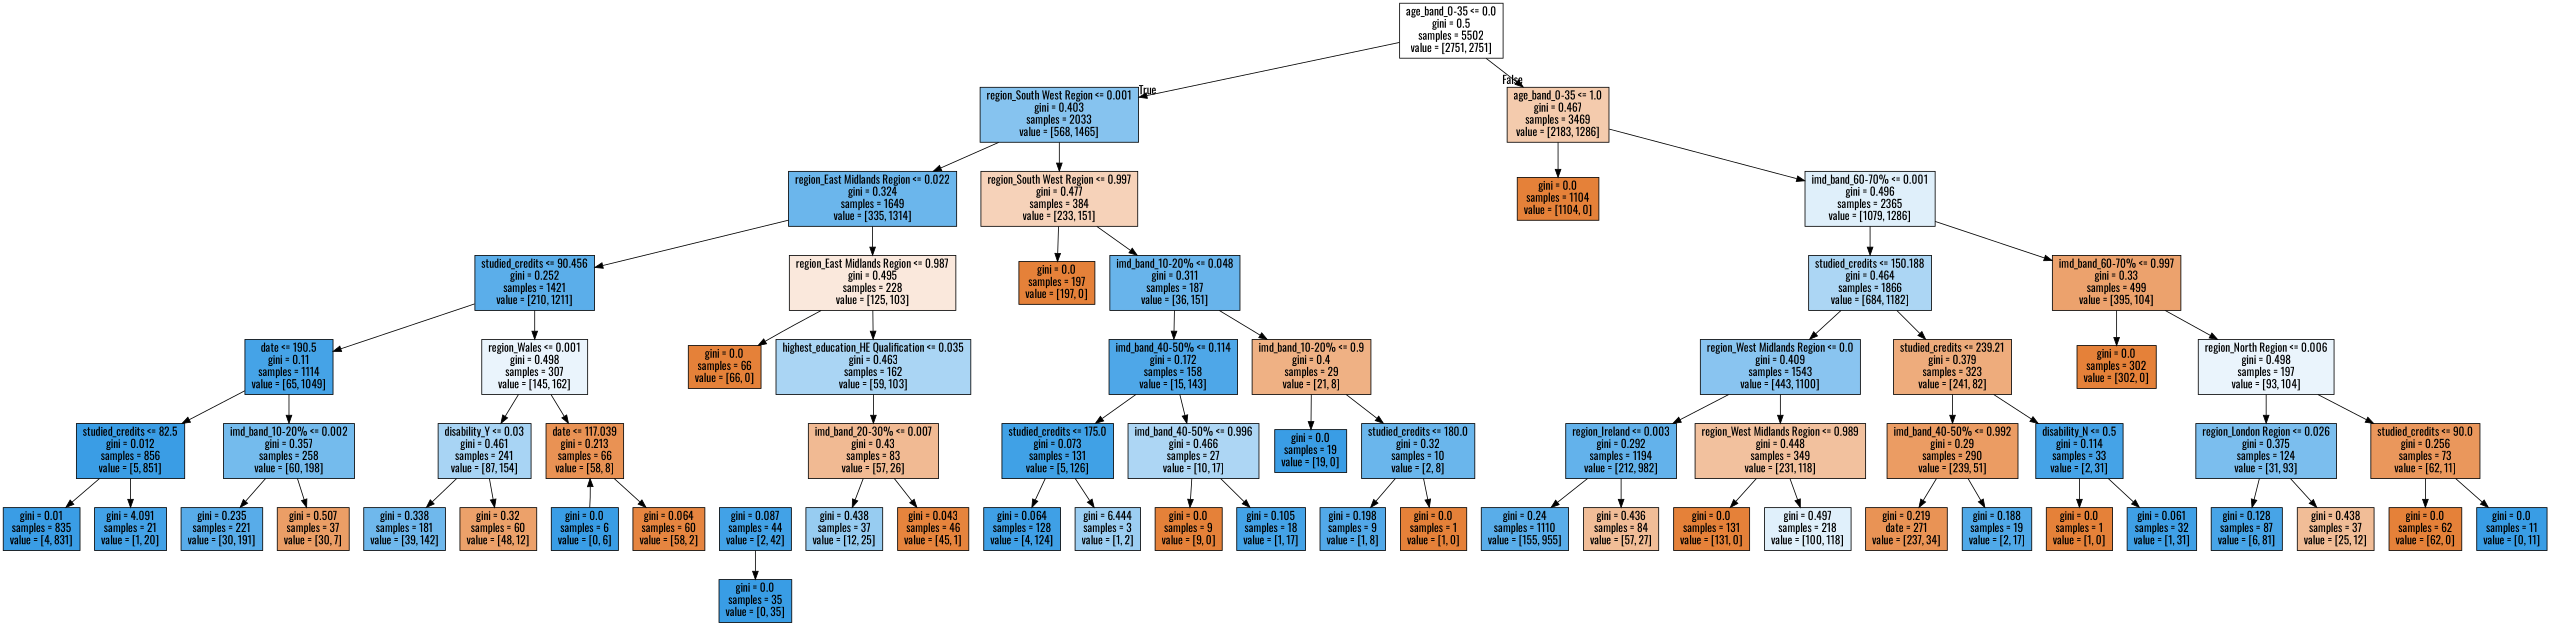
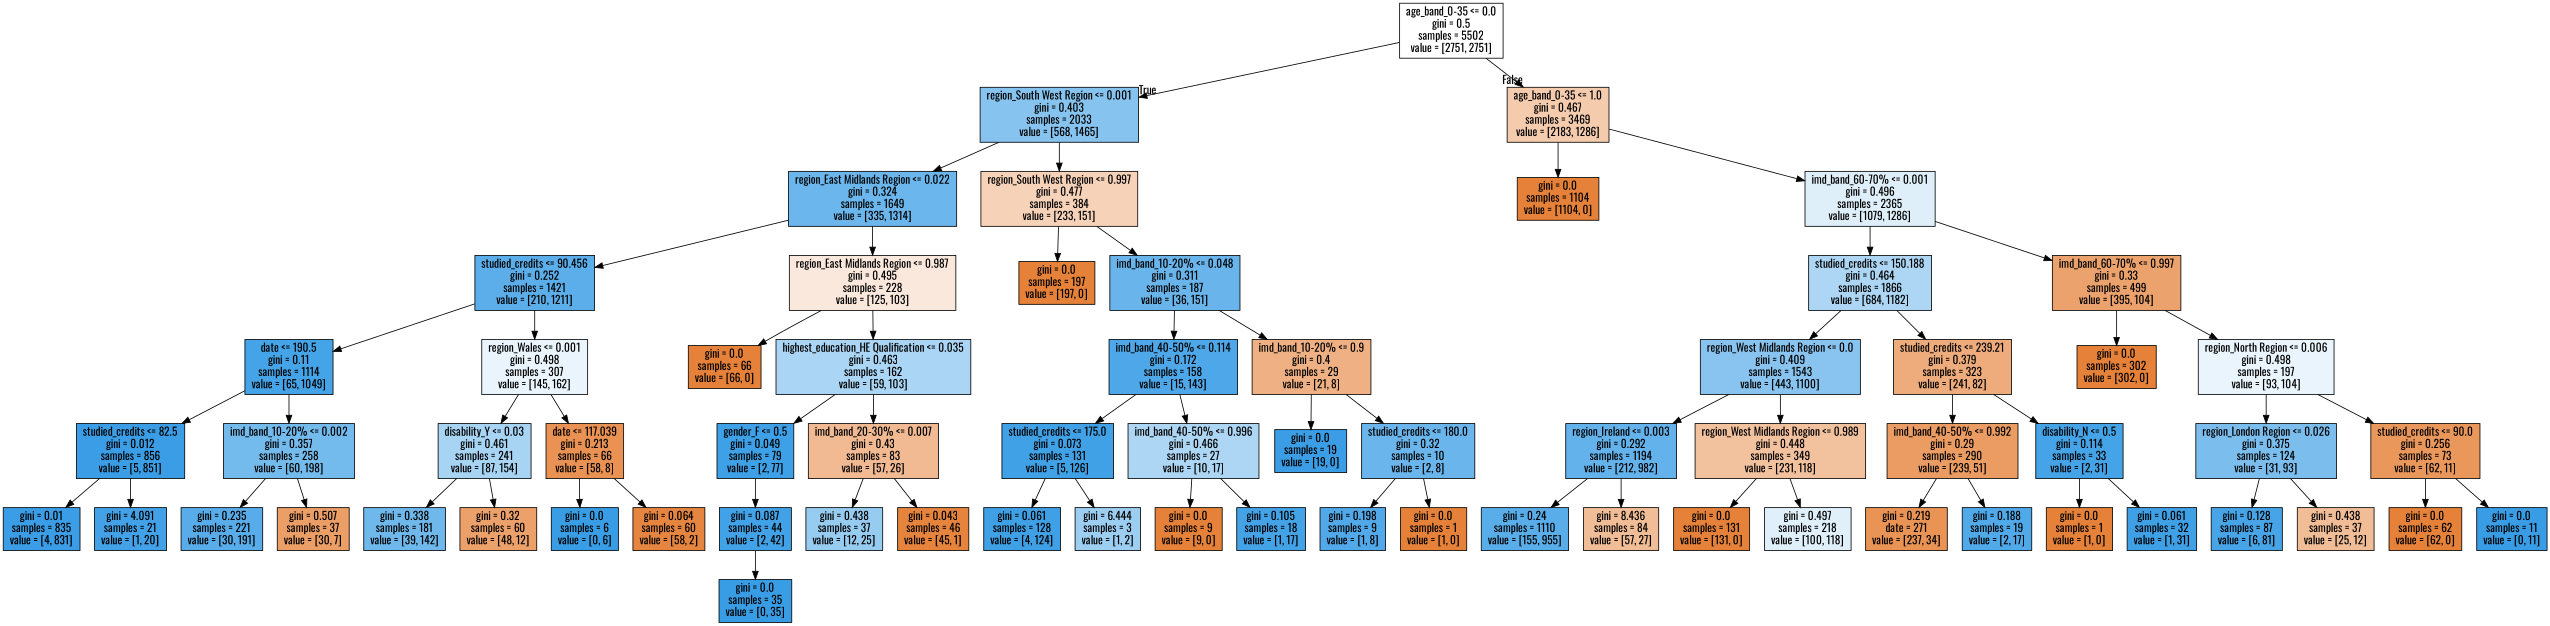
node "gender_F <= 0.5 gini = 0.049 samples = 79 value = [2, 77]": added
edge "gini = 0.0 samples = 6 value = [0, 6]" -> "date <= 117.039 gini = 0.213 samples = 66 value = [58, 8]": reversed
node "gini = 0.064 samples = 128 value = [4, 124]": label "gini = 0.064 samples = 128 value = [4, 124]" -> "gini = 0.061 samples = 128 value = [4, 124]"
node "gini = 0.436 samples = 84 value = [57, 27]": label "gini = 0.436 samples = 84 value = [57, 27]" -> "gini = 8.436 samples = 84 value = [57, 27]"
